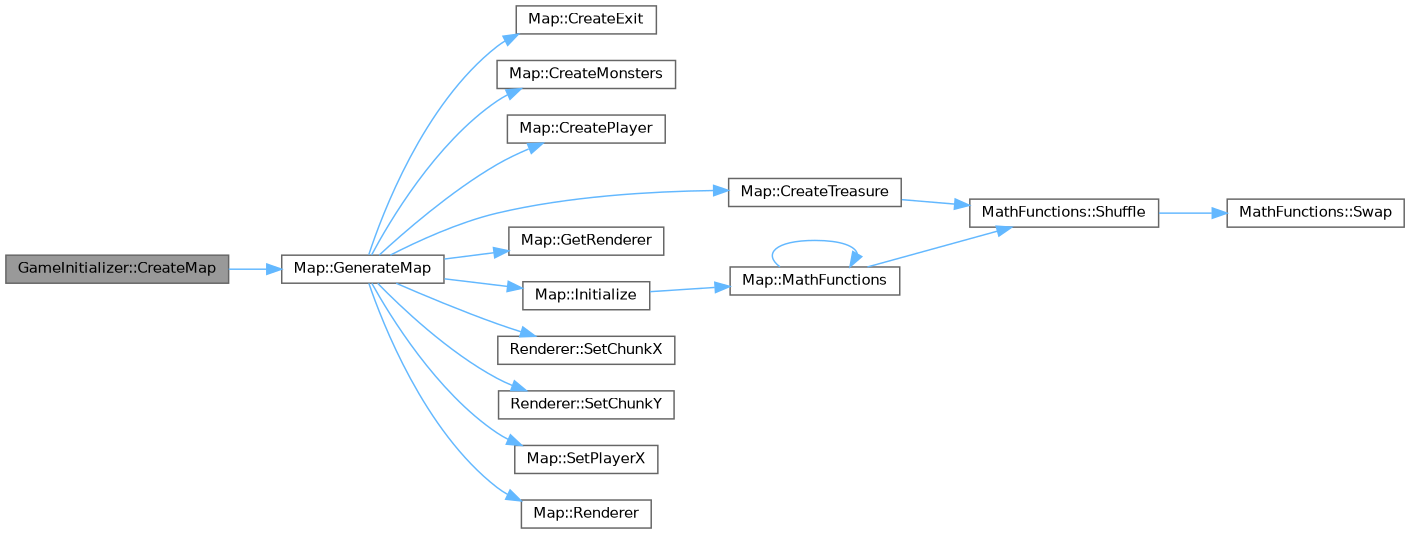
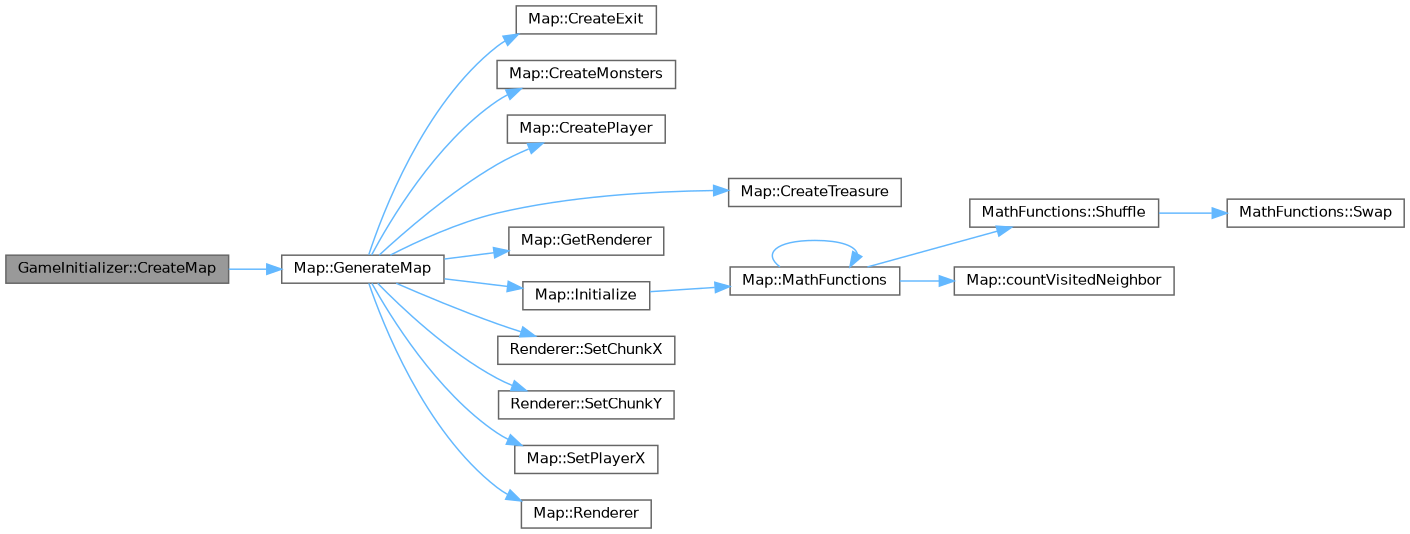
edge "Map::CreateTreasure" -> "MathFunctions::Shuffle": removed
node "Map::countVisitedNeighbor": added
